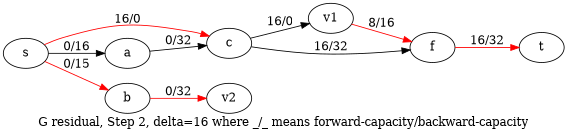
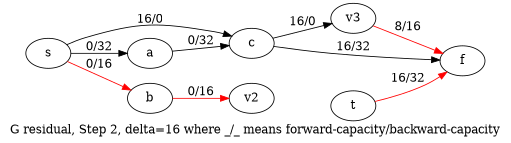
node "v1": label "v1" -> "v3"
edge "s" -> "c": color red -> black
edge "s" -> "a": label "0/16" -> "0/32"
edge "f" -> "t": reversed
edge "s" -> "b": label "0/15" -> "0/16"
edge "b" -> "v2": label "0/32" -> "0/16"
